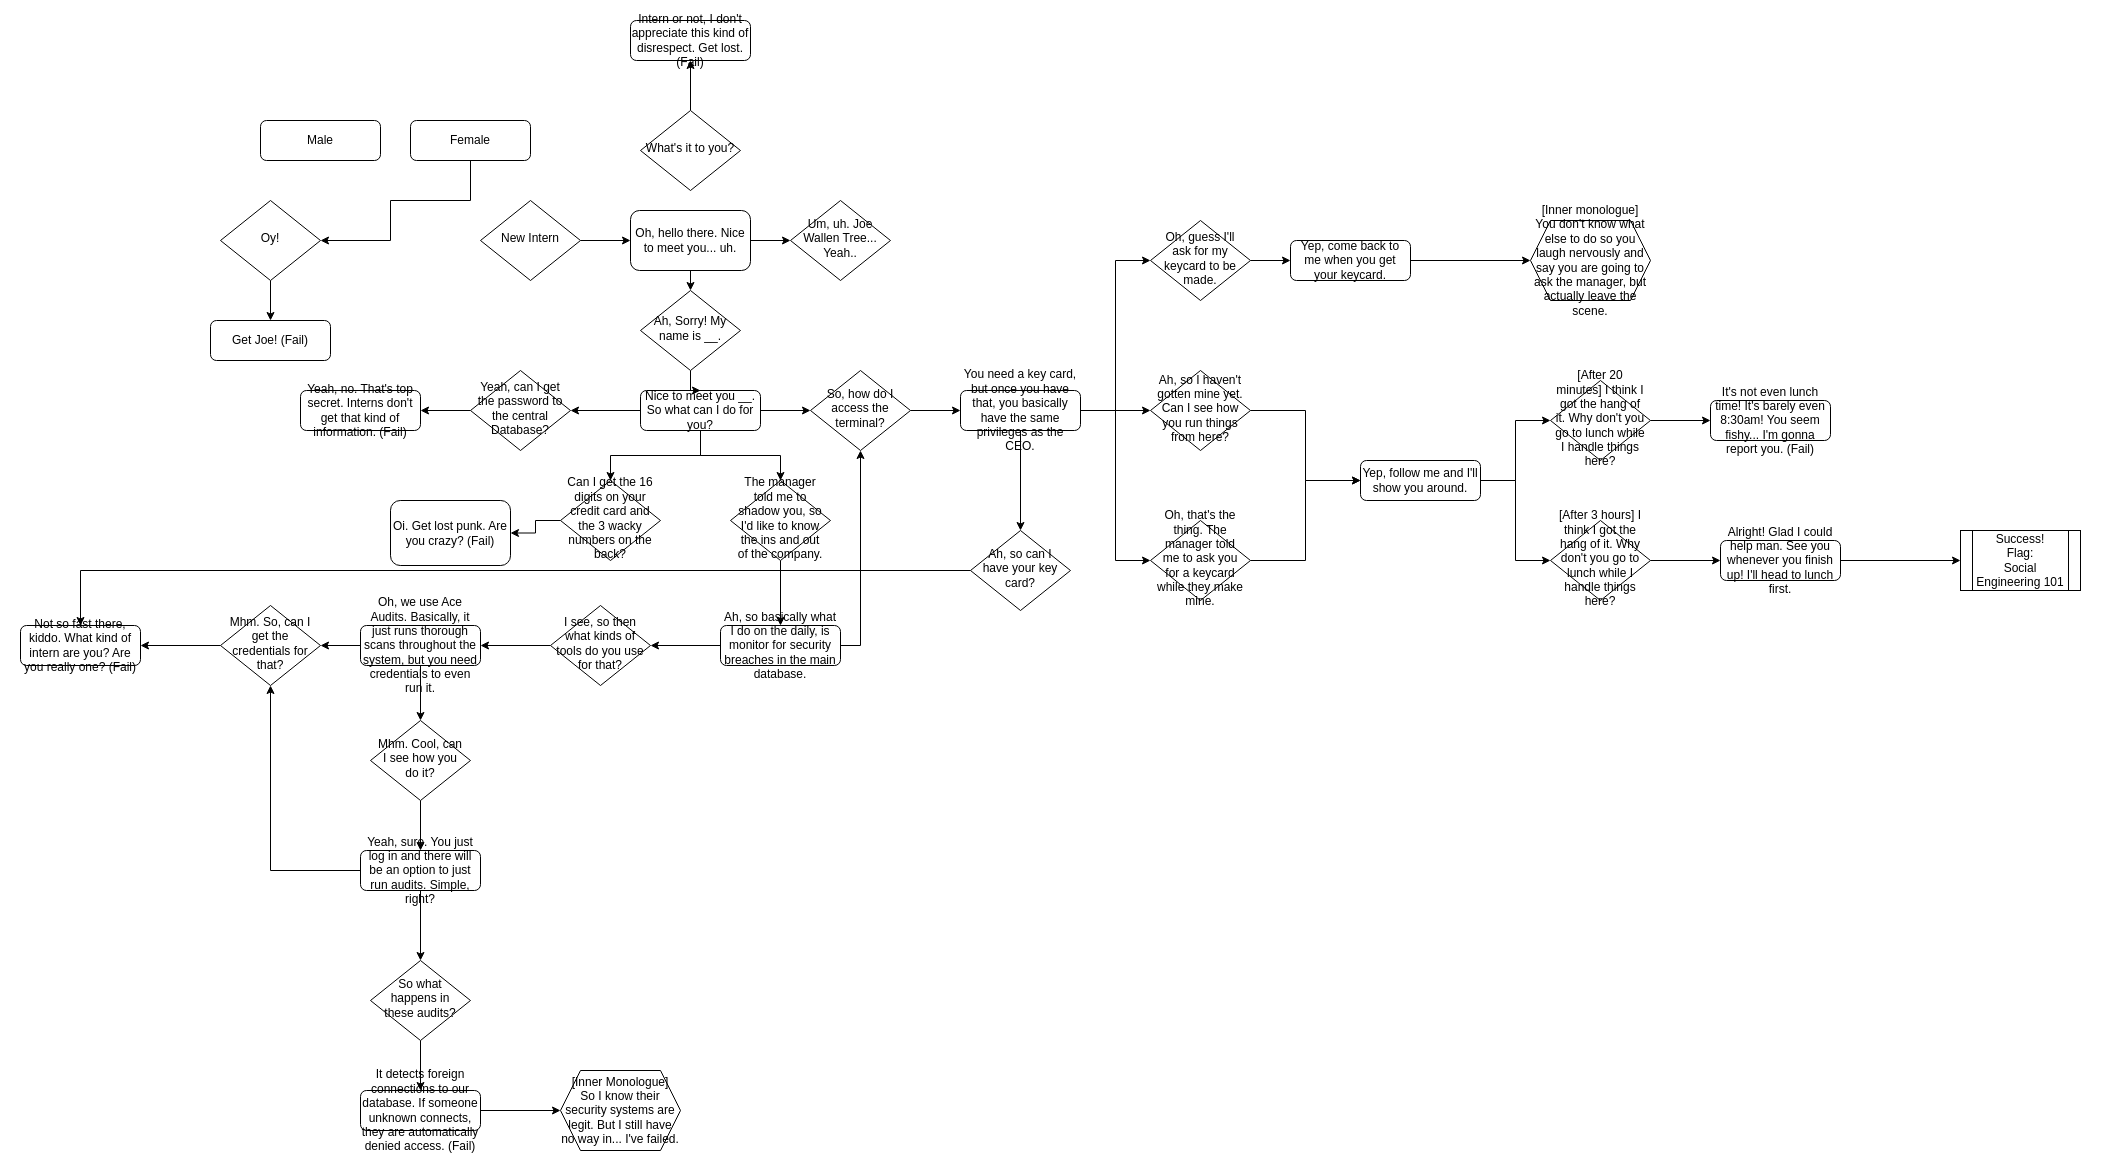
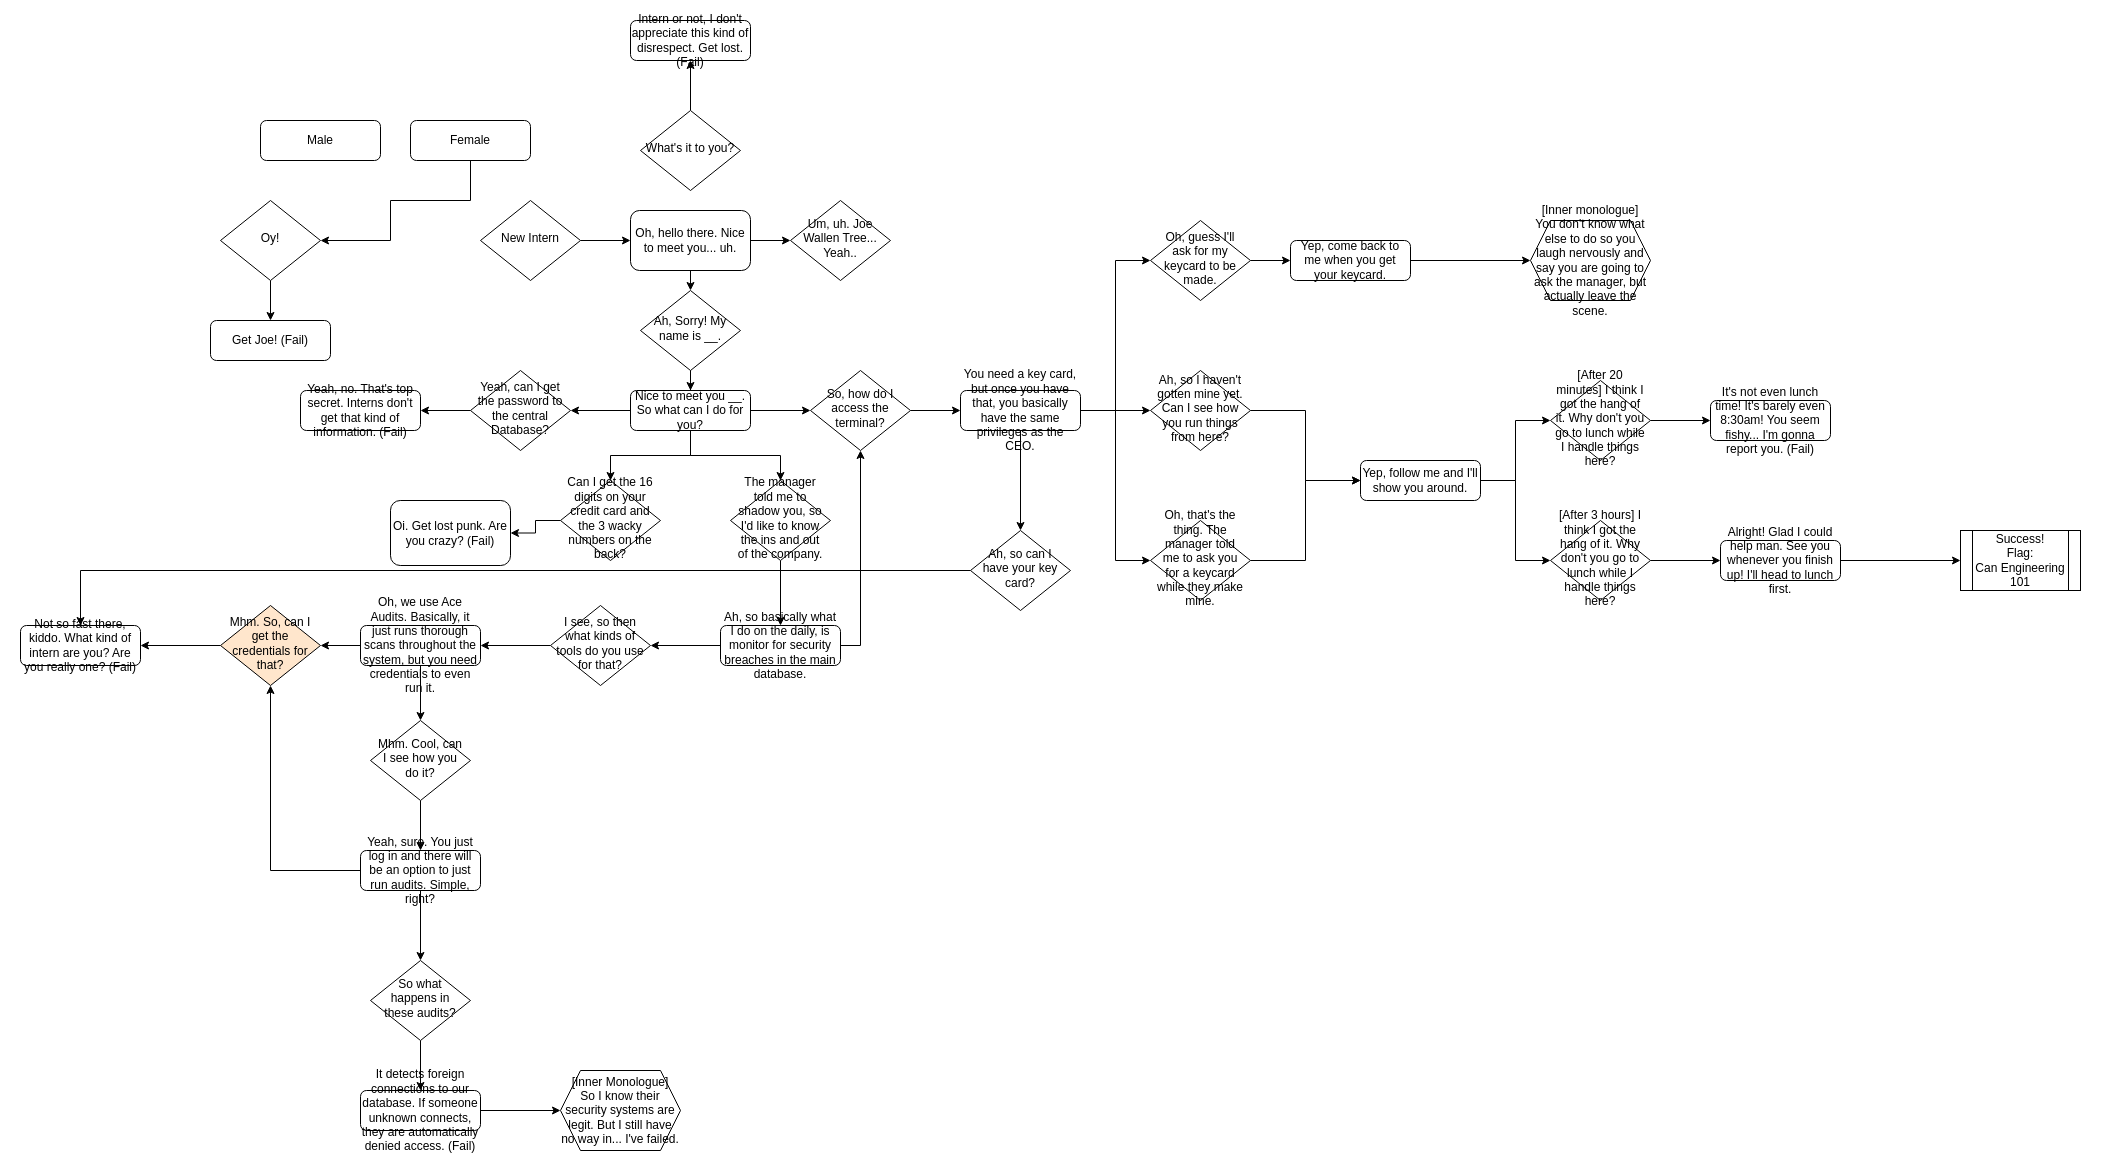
node "Nice to meet you __. So what can I do for you?": moved (701, 411) -> (691, 411)
node "Success! Flag: Social Engineering 101": label "Success! Flag: Social Engineering 101" -> "Success! Flag: Can Engineering 101"
node "Mhm. So, can I get the credentials for that?": fillcolor #ffffff -> #ffe6cc
